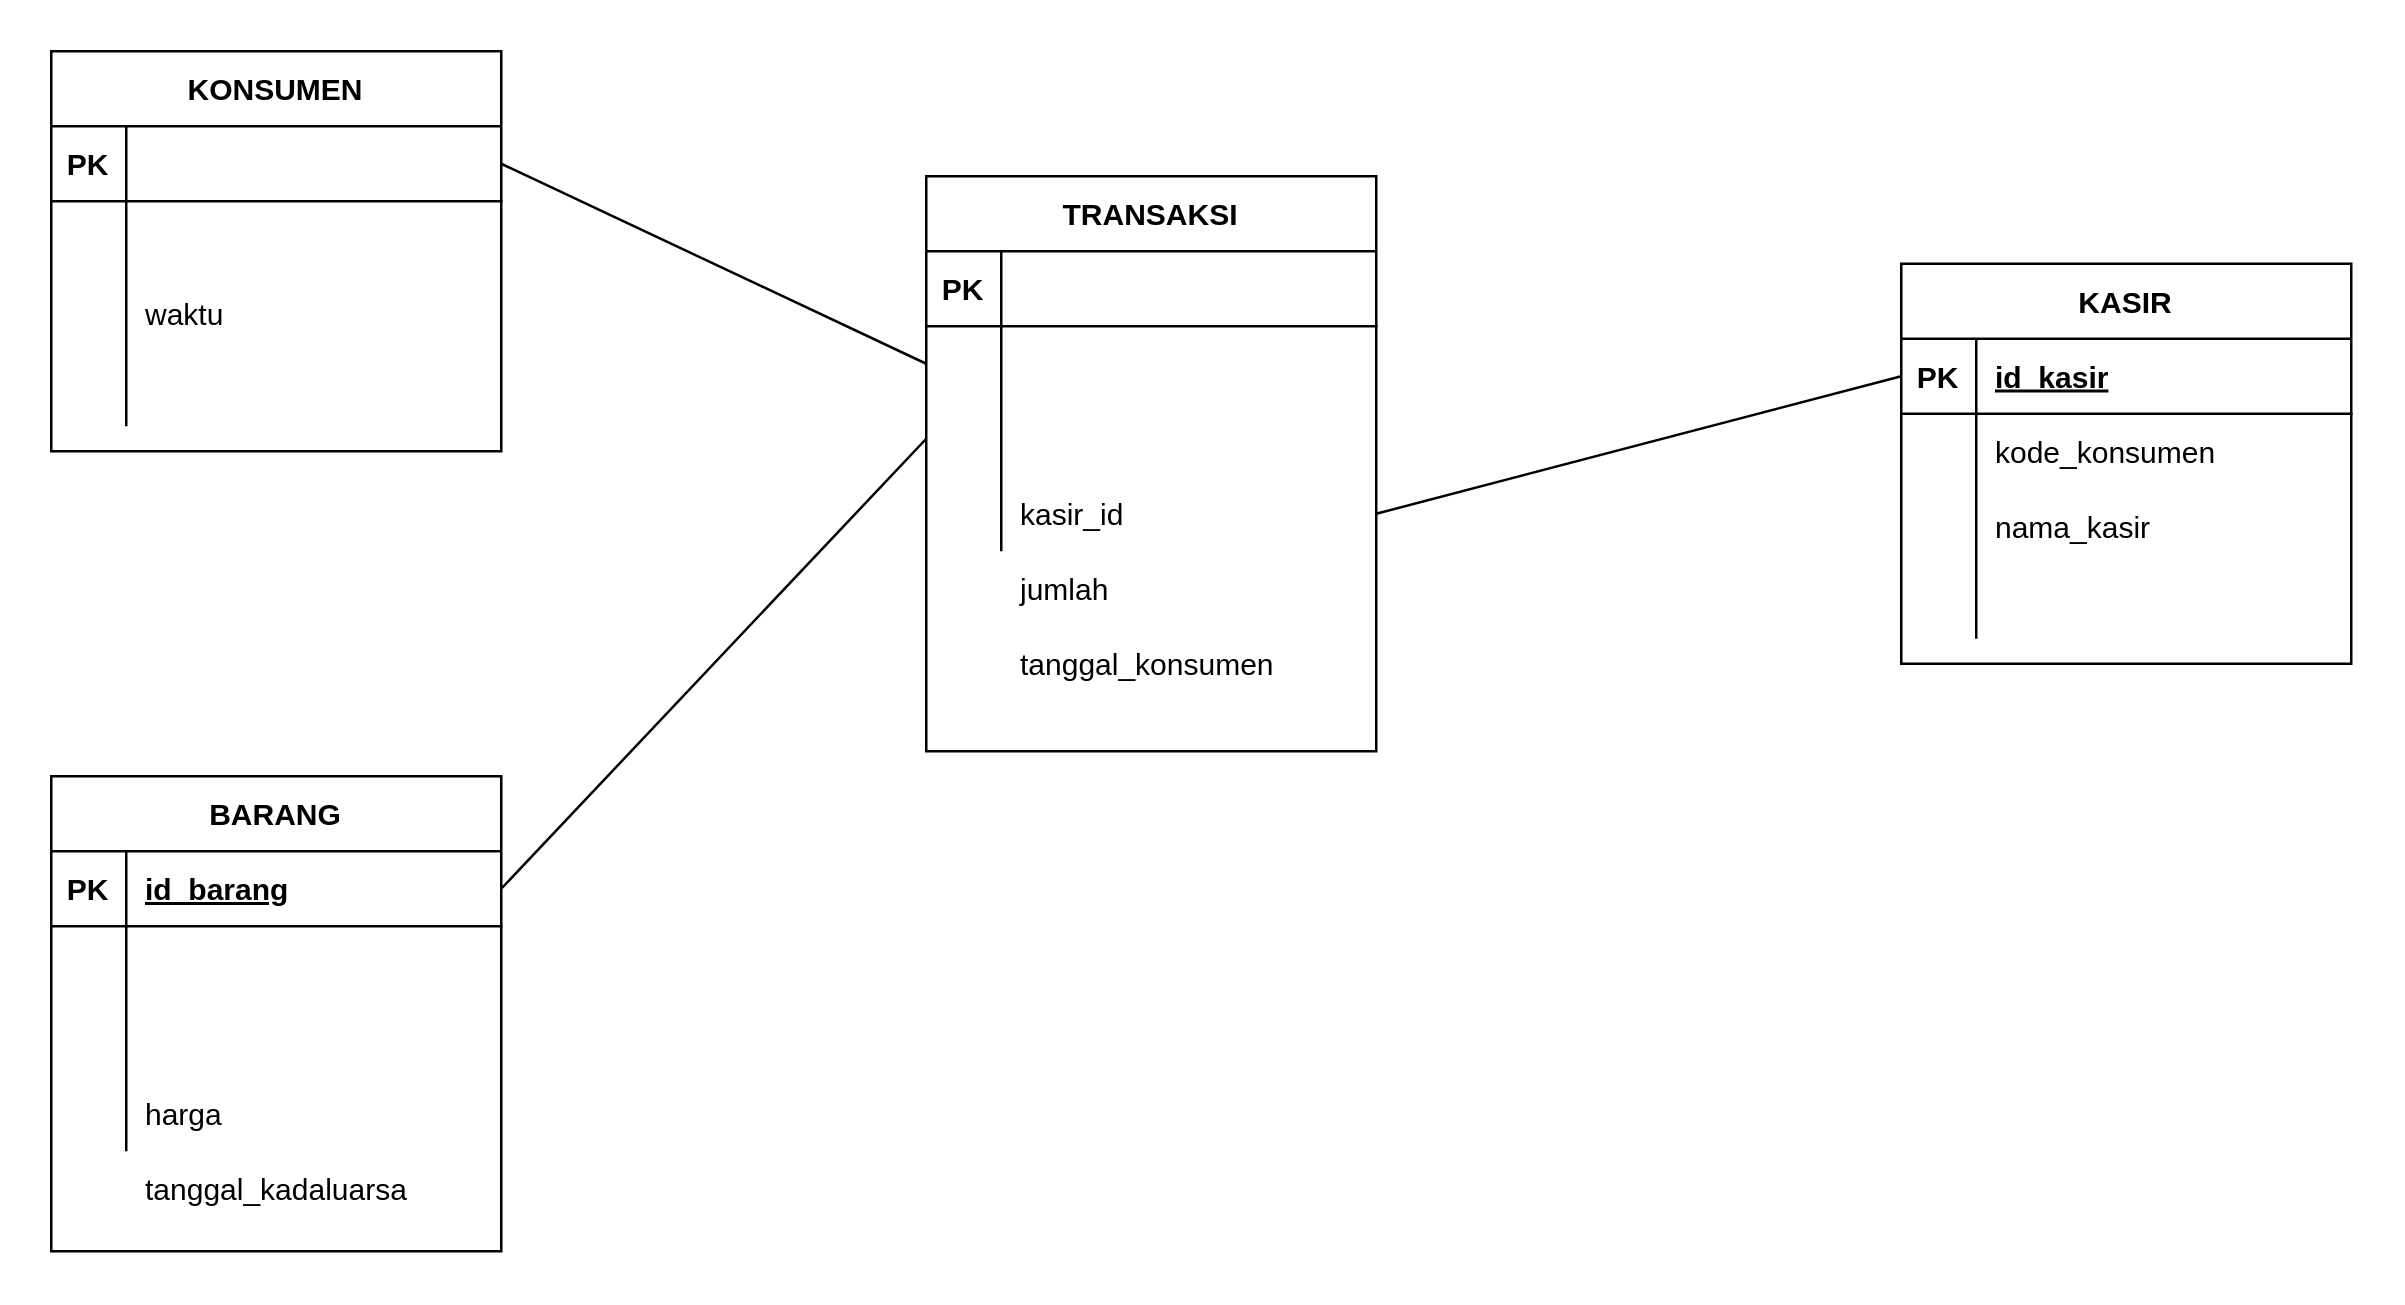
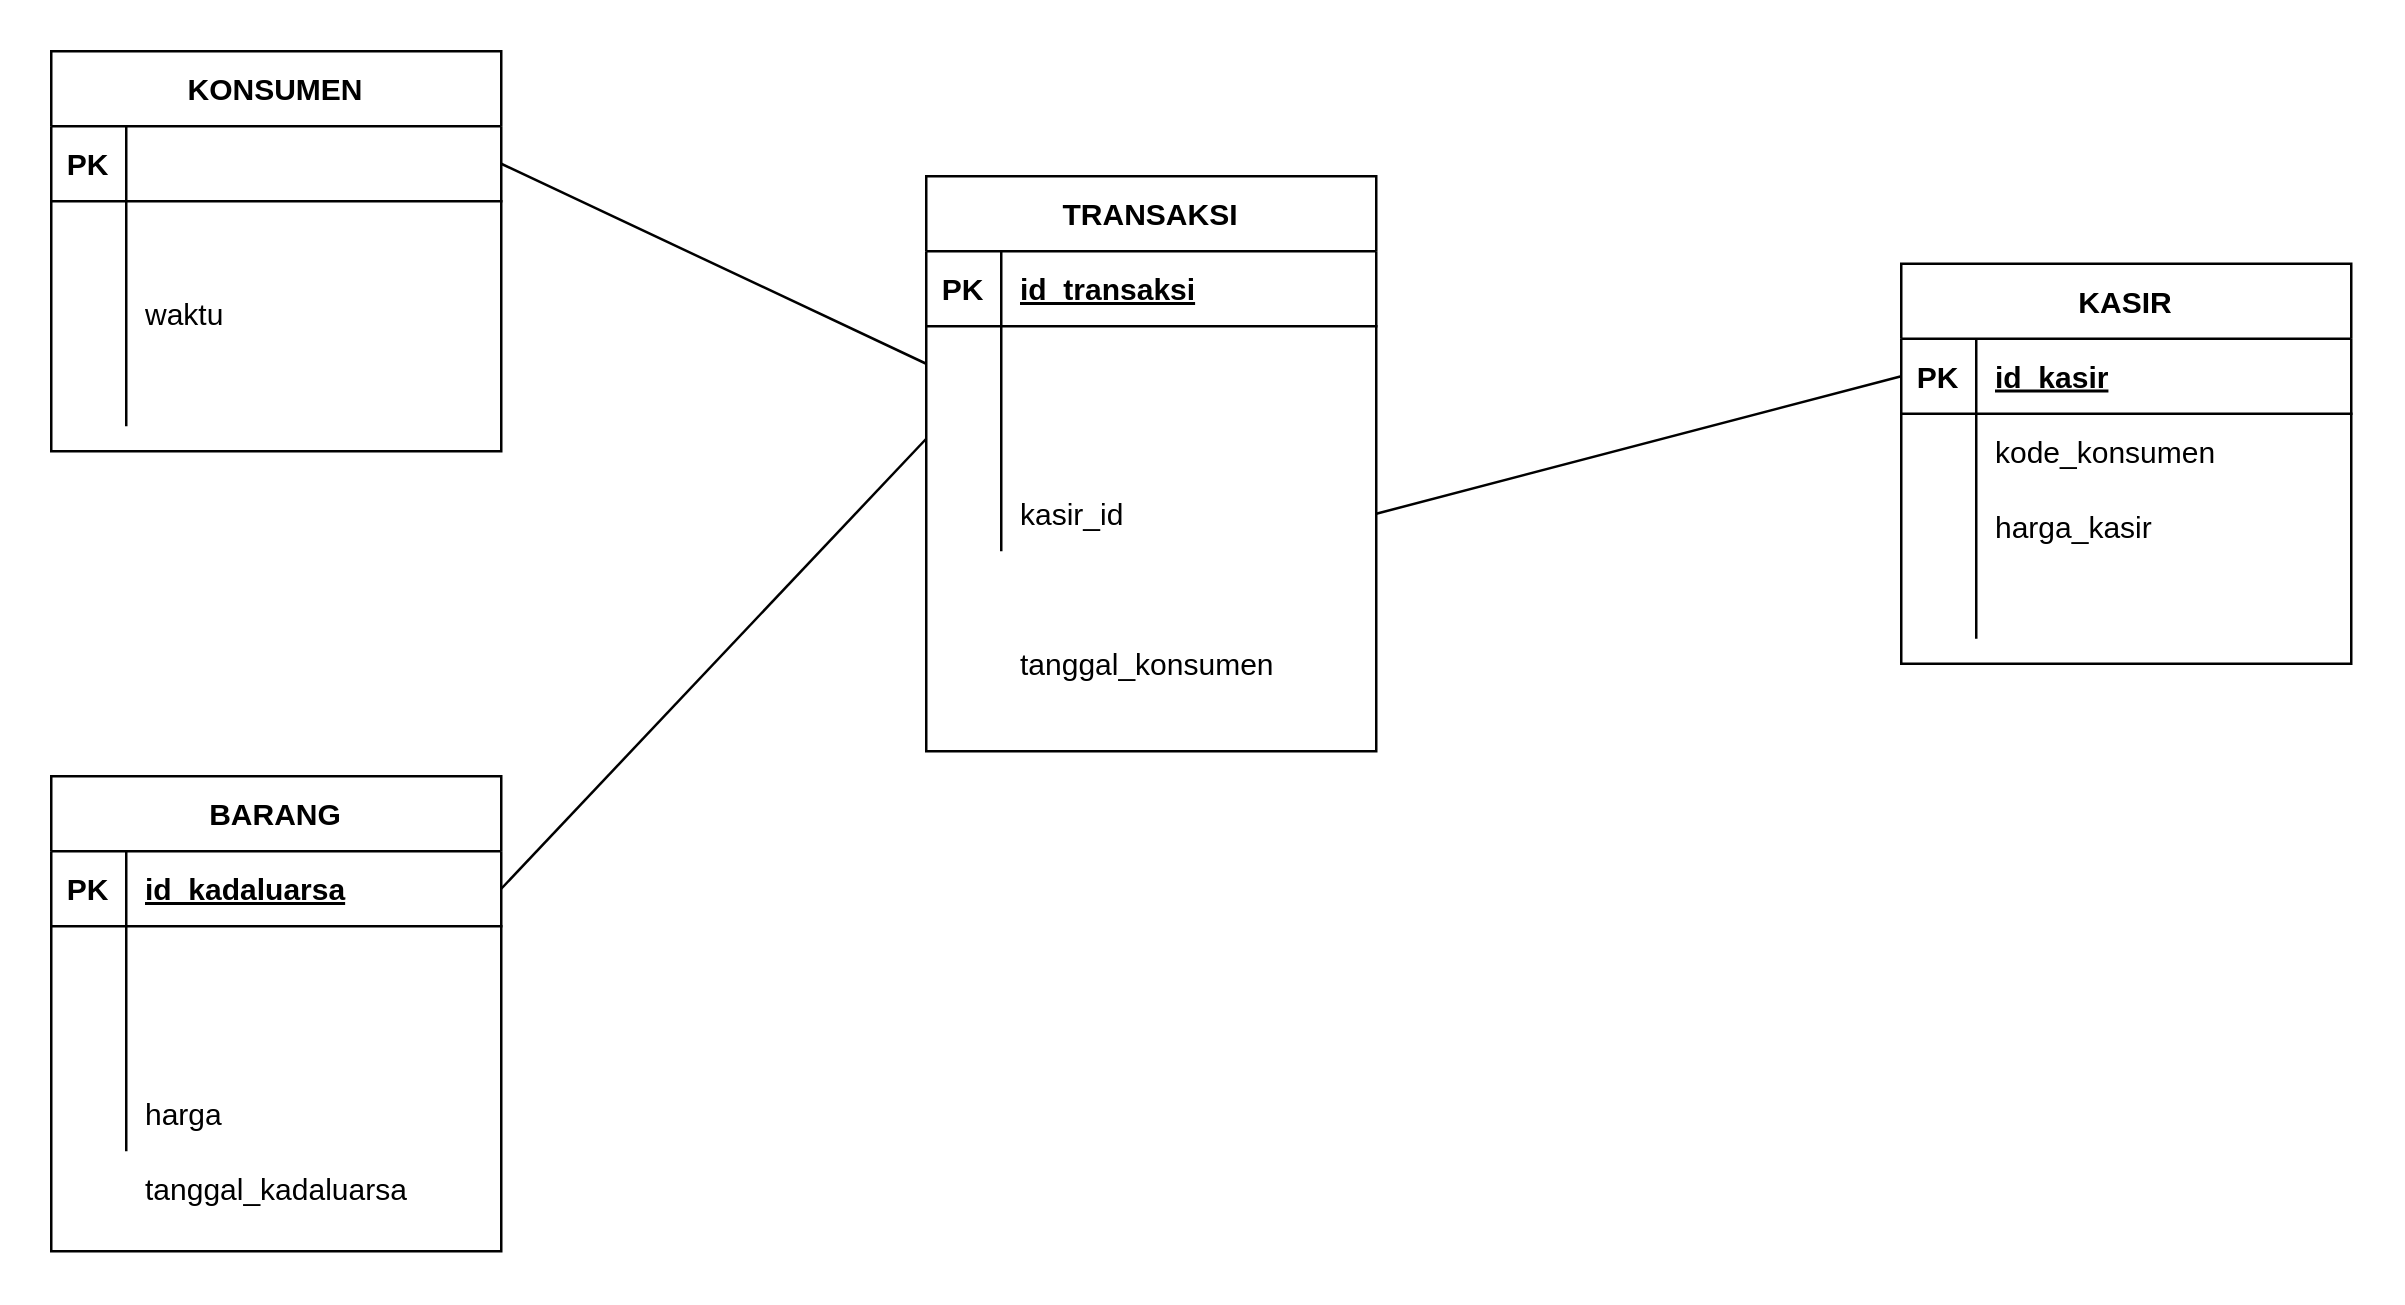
node "id_transaksi": added
node "nama_kasir": label "nama_kasir" -> "harga_kasir"
node "jumlah": removed
node "id_barang": label "id_barang" -> "id_kadaluarsa"
